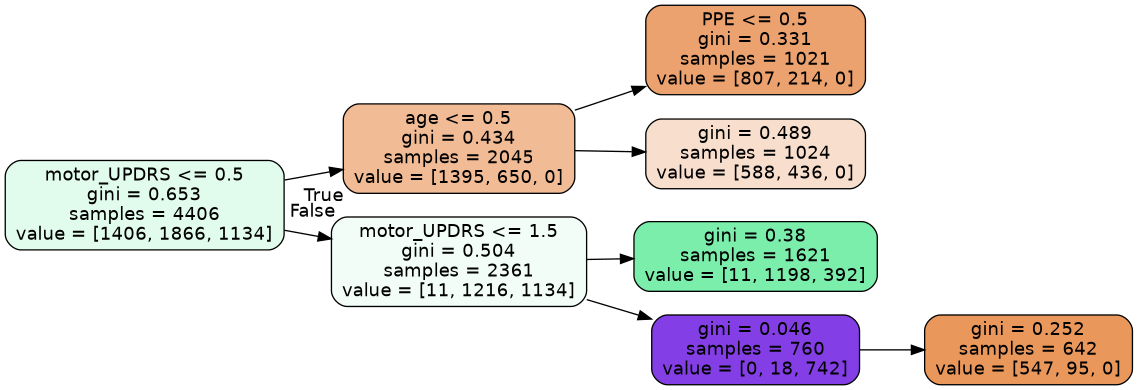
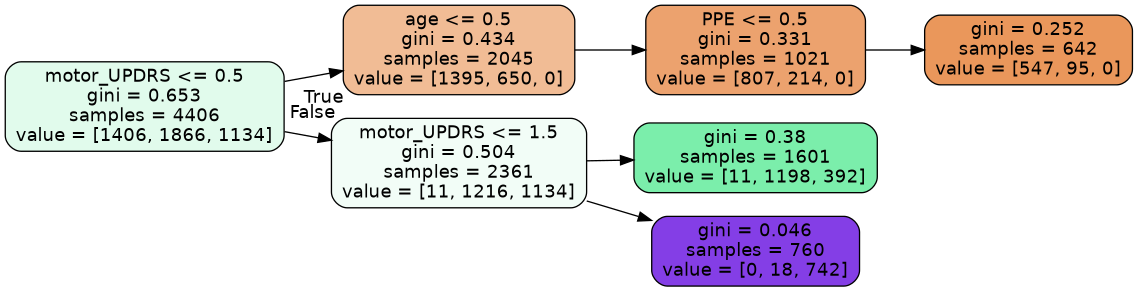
node "gini = 0.489 samples = 1024 value = [588, 436, 0]": removed
node "gini = 0.38 samples = 1621 value = [11, 1198, 392]": label "gini = 0.38 samples = 1621 value = [11, 1198, 392]" -> "gini = 0.38 samples = 1601 value = [11, 1198, 392]"
edge "gini = 0.046 samples = 760 value = [0, 18, 742]" -> "gini = 0.252 samples = 642 value = [547, 95, 0]": now "PPE <= 0.5 gini = 0.331 samples = 1021 value = [807, 214, 0]" -> "gini = 0.252 samples = 642 value = [547, 95, 0]"
